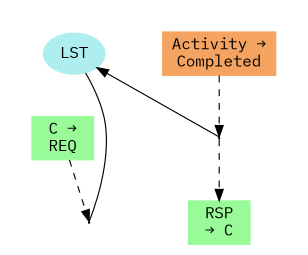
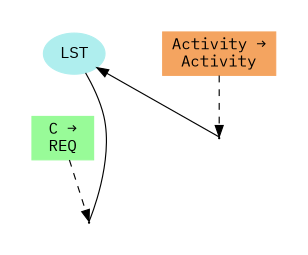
node "Activity → Completed": label "Activity → Completed" -> "Activity → Activity"
node "RSP → C": removed
